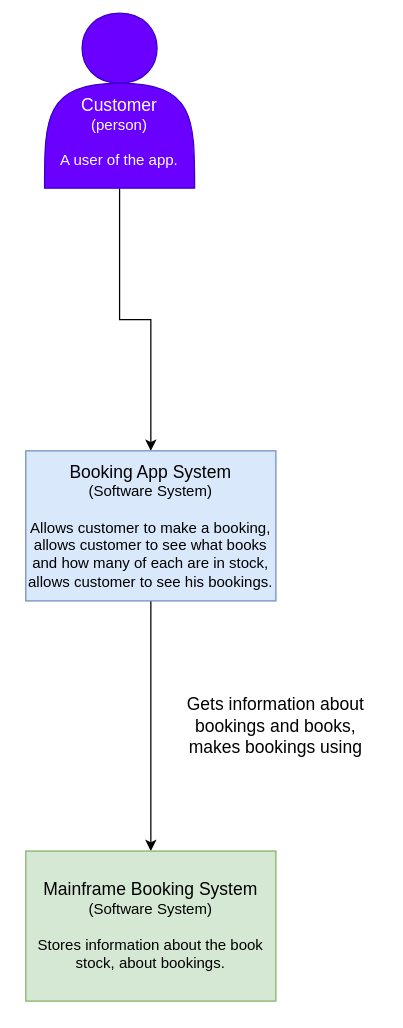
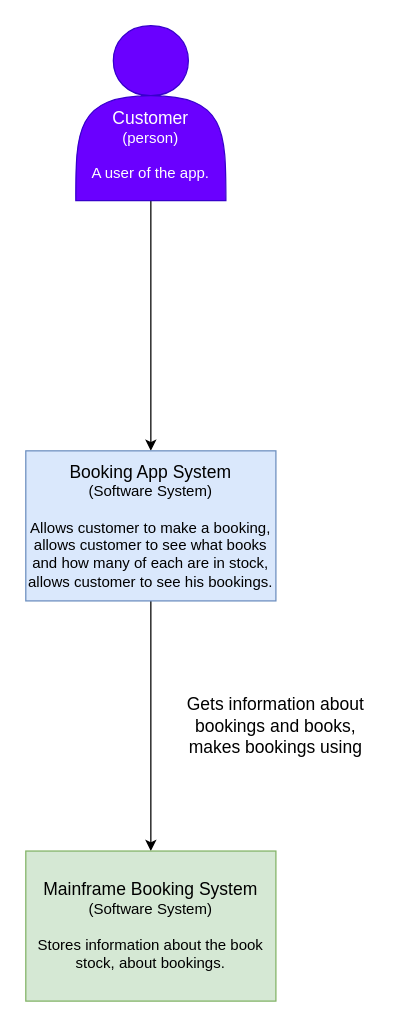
node "Customer (person) A user of the app.": moved (119, 101) -> (151, 113)
